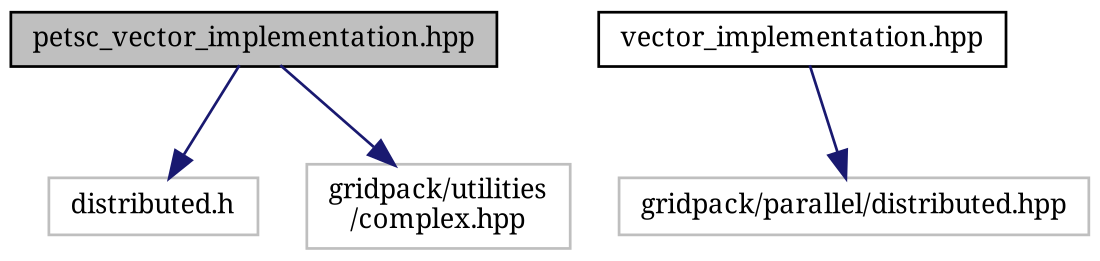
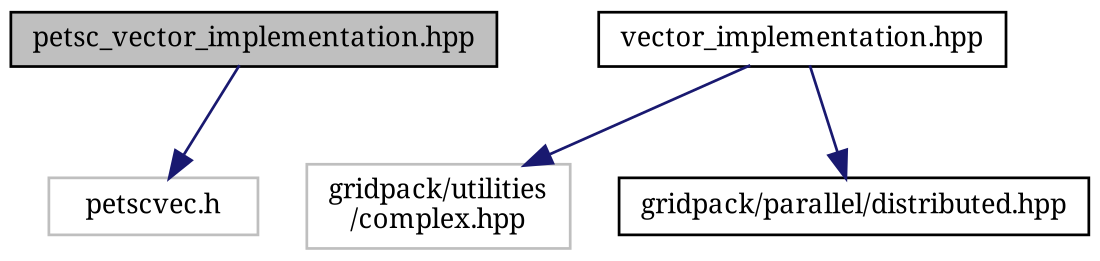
edge "petsc_vector_implementation.hpp" -> "gridpack/utilities /complex.hpp": now "vector_implementation.hpp" -> "gridpack/utilities /complex.hpp"
node "distributed.h": label "distributed.h" -> "petscvec.h"
node "gridpack/parallel/distributed.hpp": color grey75 -> black
